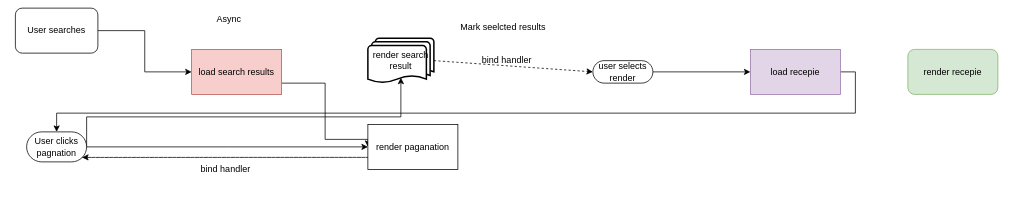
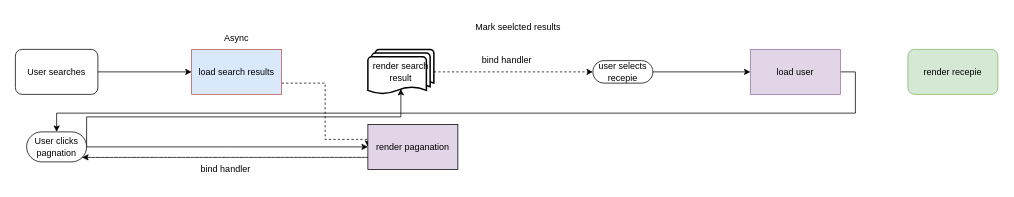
node "Async": moved (229, 19) -> (237, 38)
node "Mark seelcted results": moved (503, 27) -> (518, 27)
node "User searches": moved (57, 30) -> (57, 72)
node "render search result": moved (401, 60) -> (401, 72)
node "load search results": fillcolor #f8cecc -> #dae8fc
node "user selects render": label "user selects render" -> "user selects recepie"
node "load recepie": label "load recepie" -> "load user"
edge "load search results" -> "render paganation": style solid -> dashed
node "render paganation": fillcolor #ffffff -> #e1d5e7
